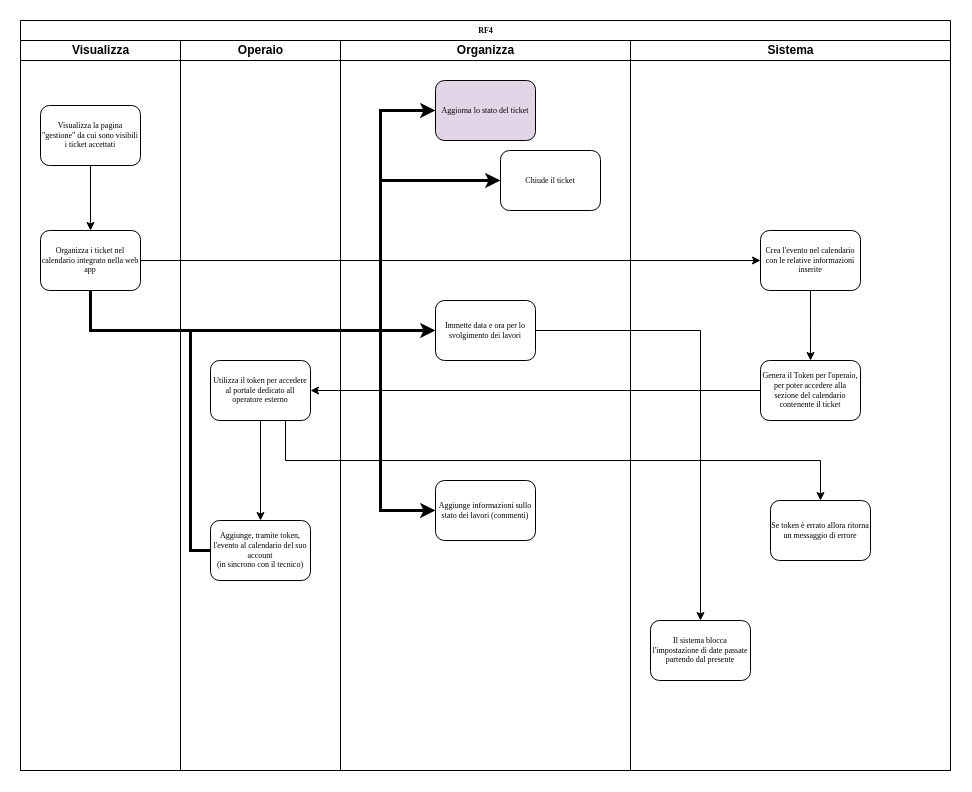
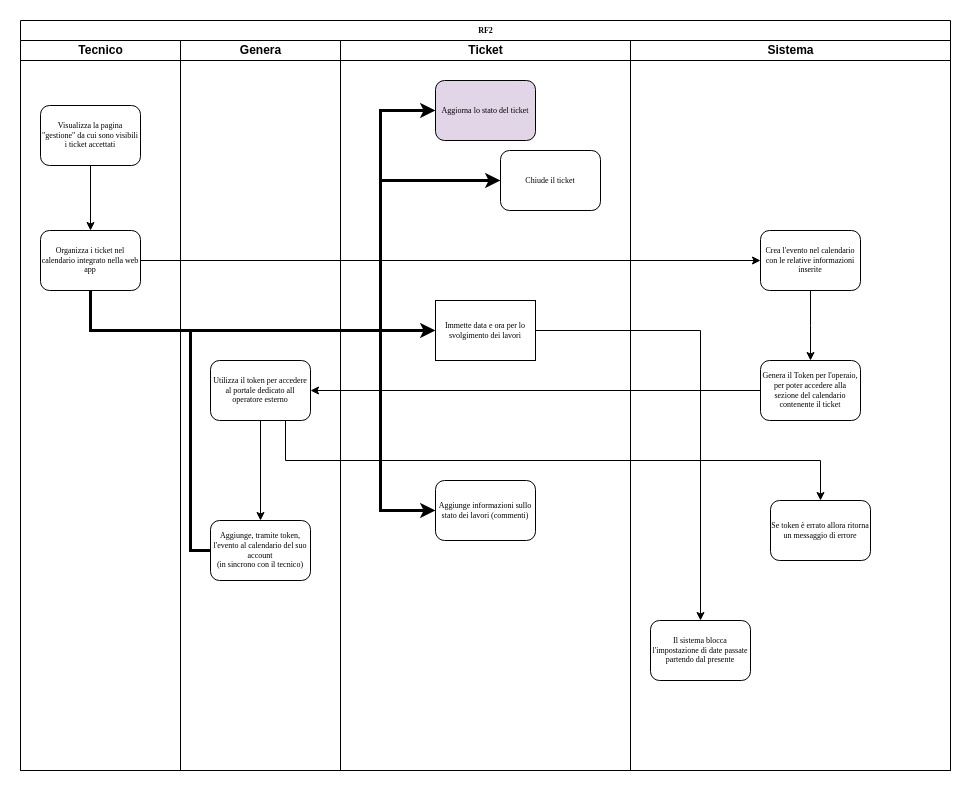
node "RF4": label "RF4" -> "RF2"
node "Visualizza": label "Visualizza" -> "Tecnico"
node "Operaio": label "Operaio" -> "Genera"
node "Organizza": label "Organizza" -> "Ticket"
node "Immette data e ora per lo svolgimento dei lavori": shape rounded rectangle -> rectangle
